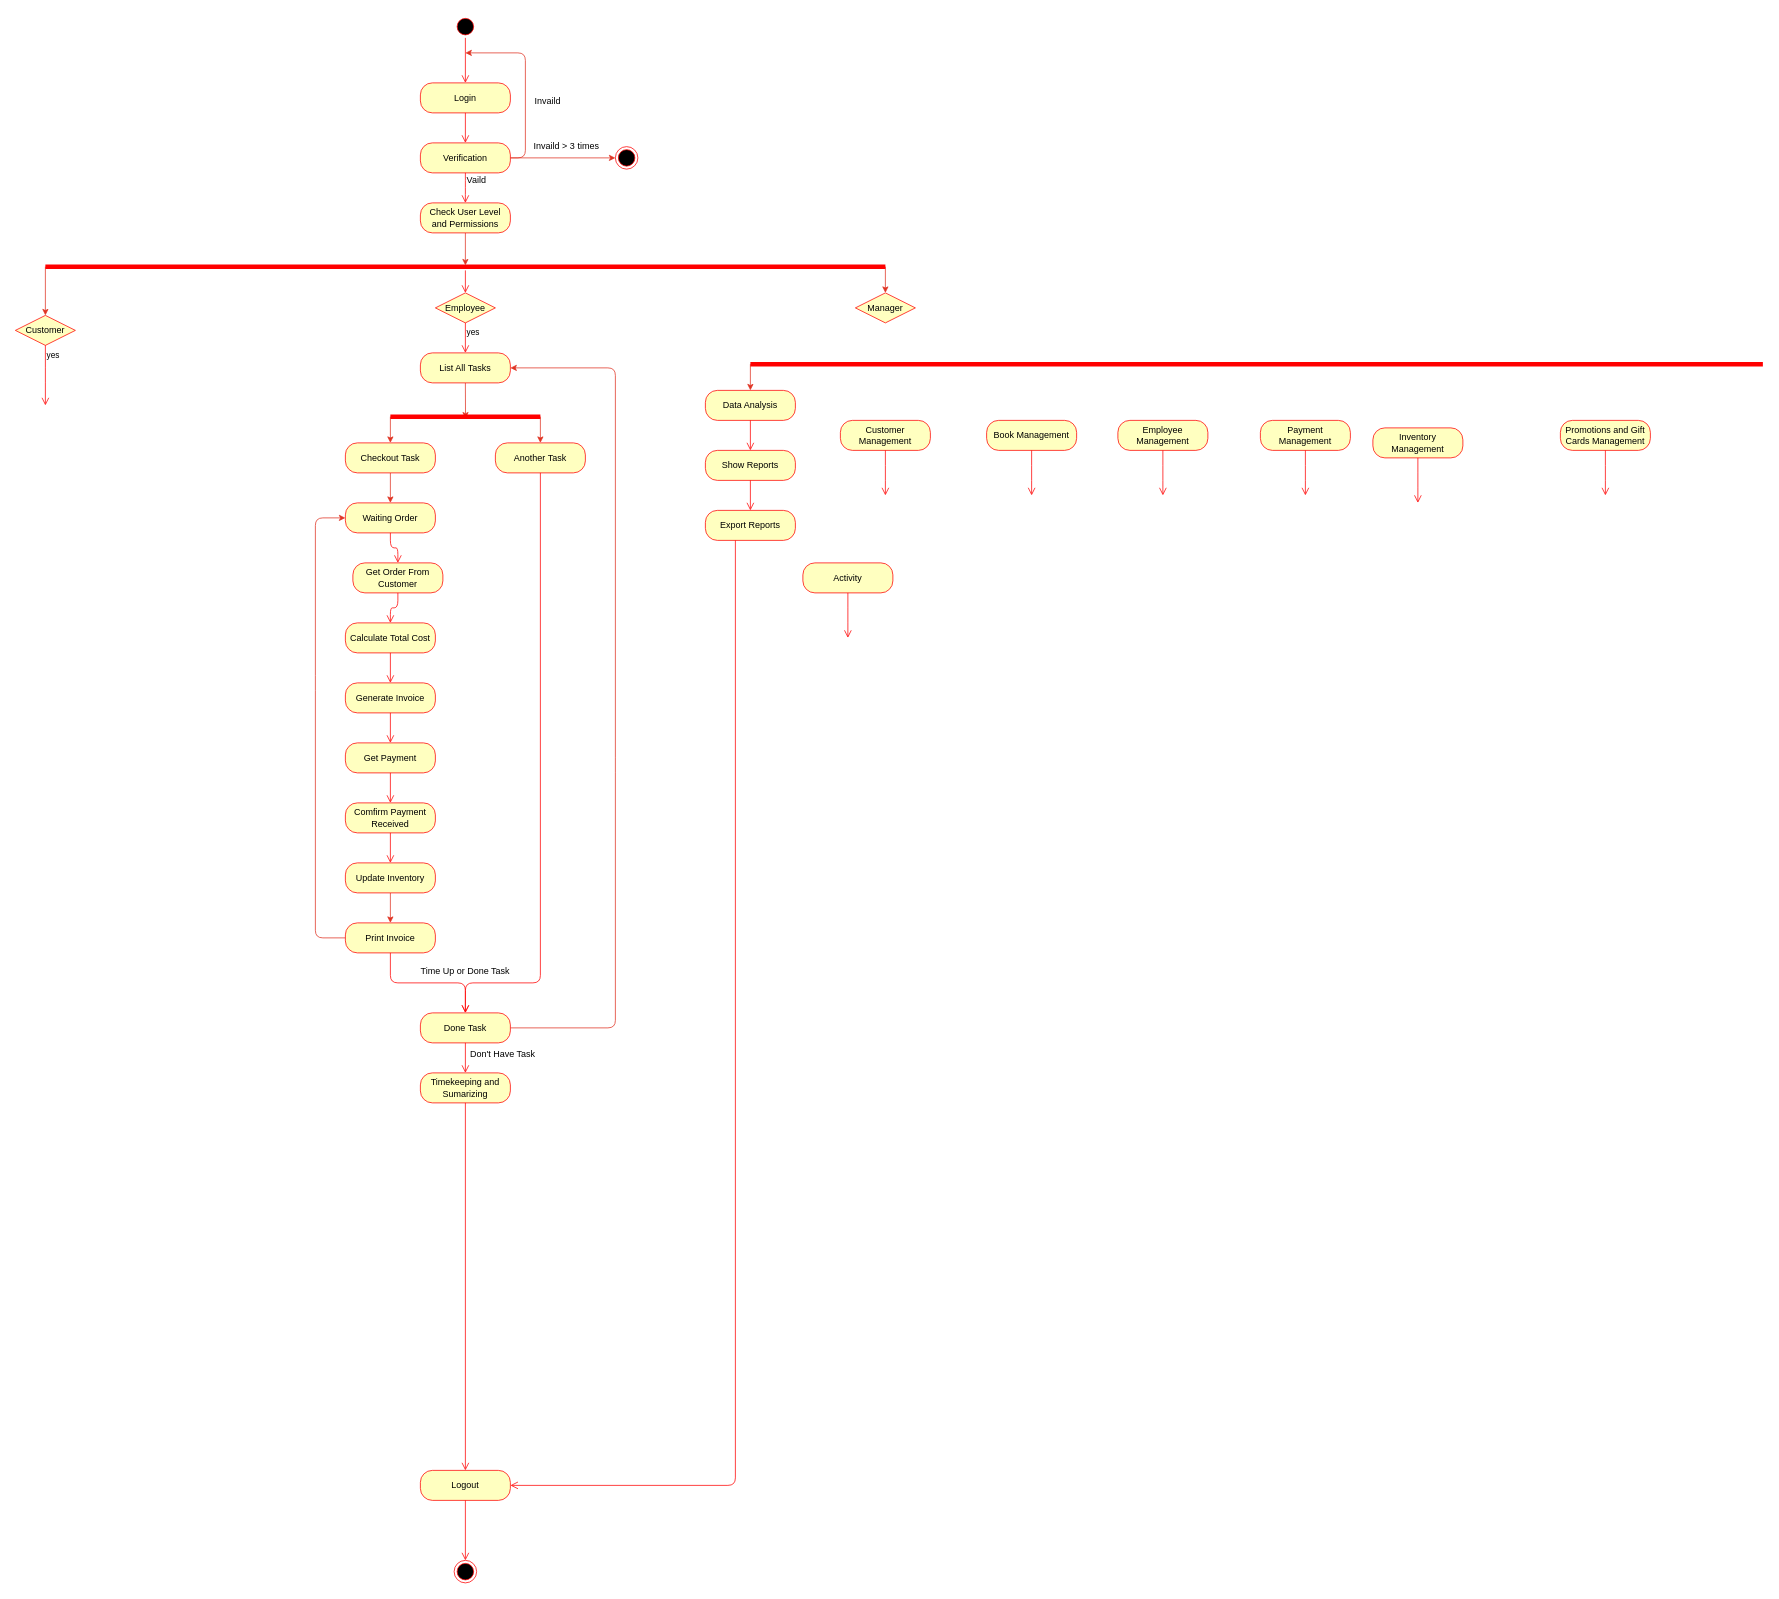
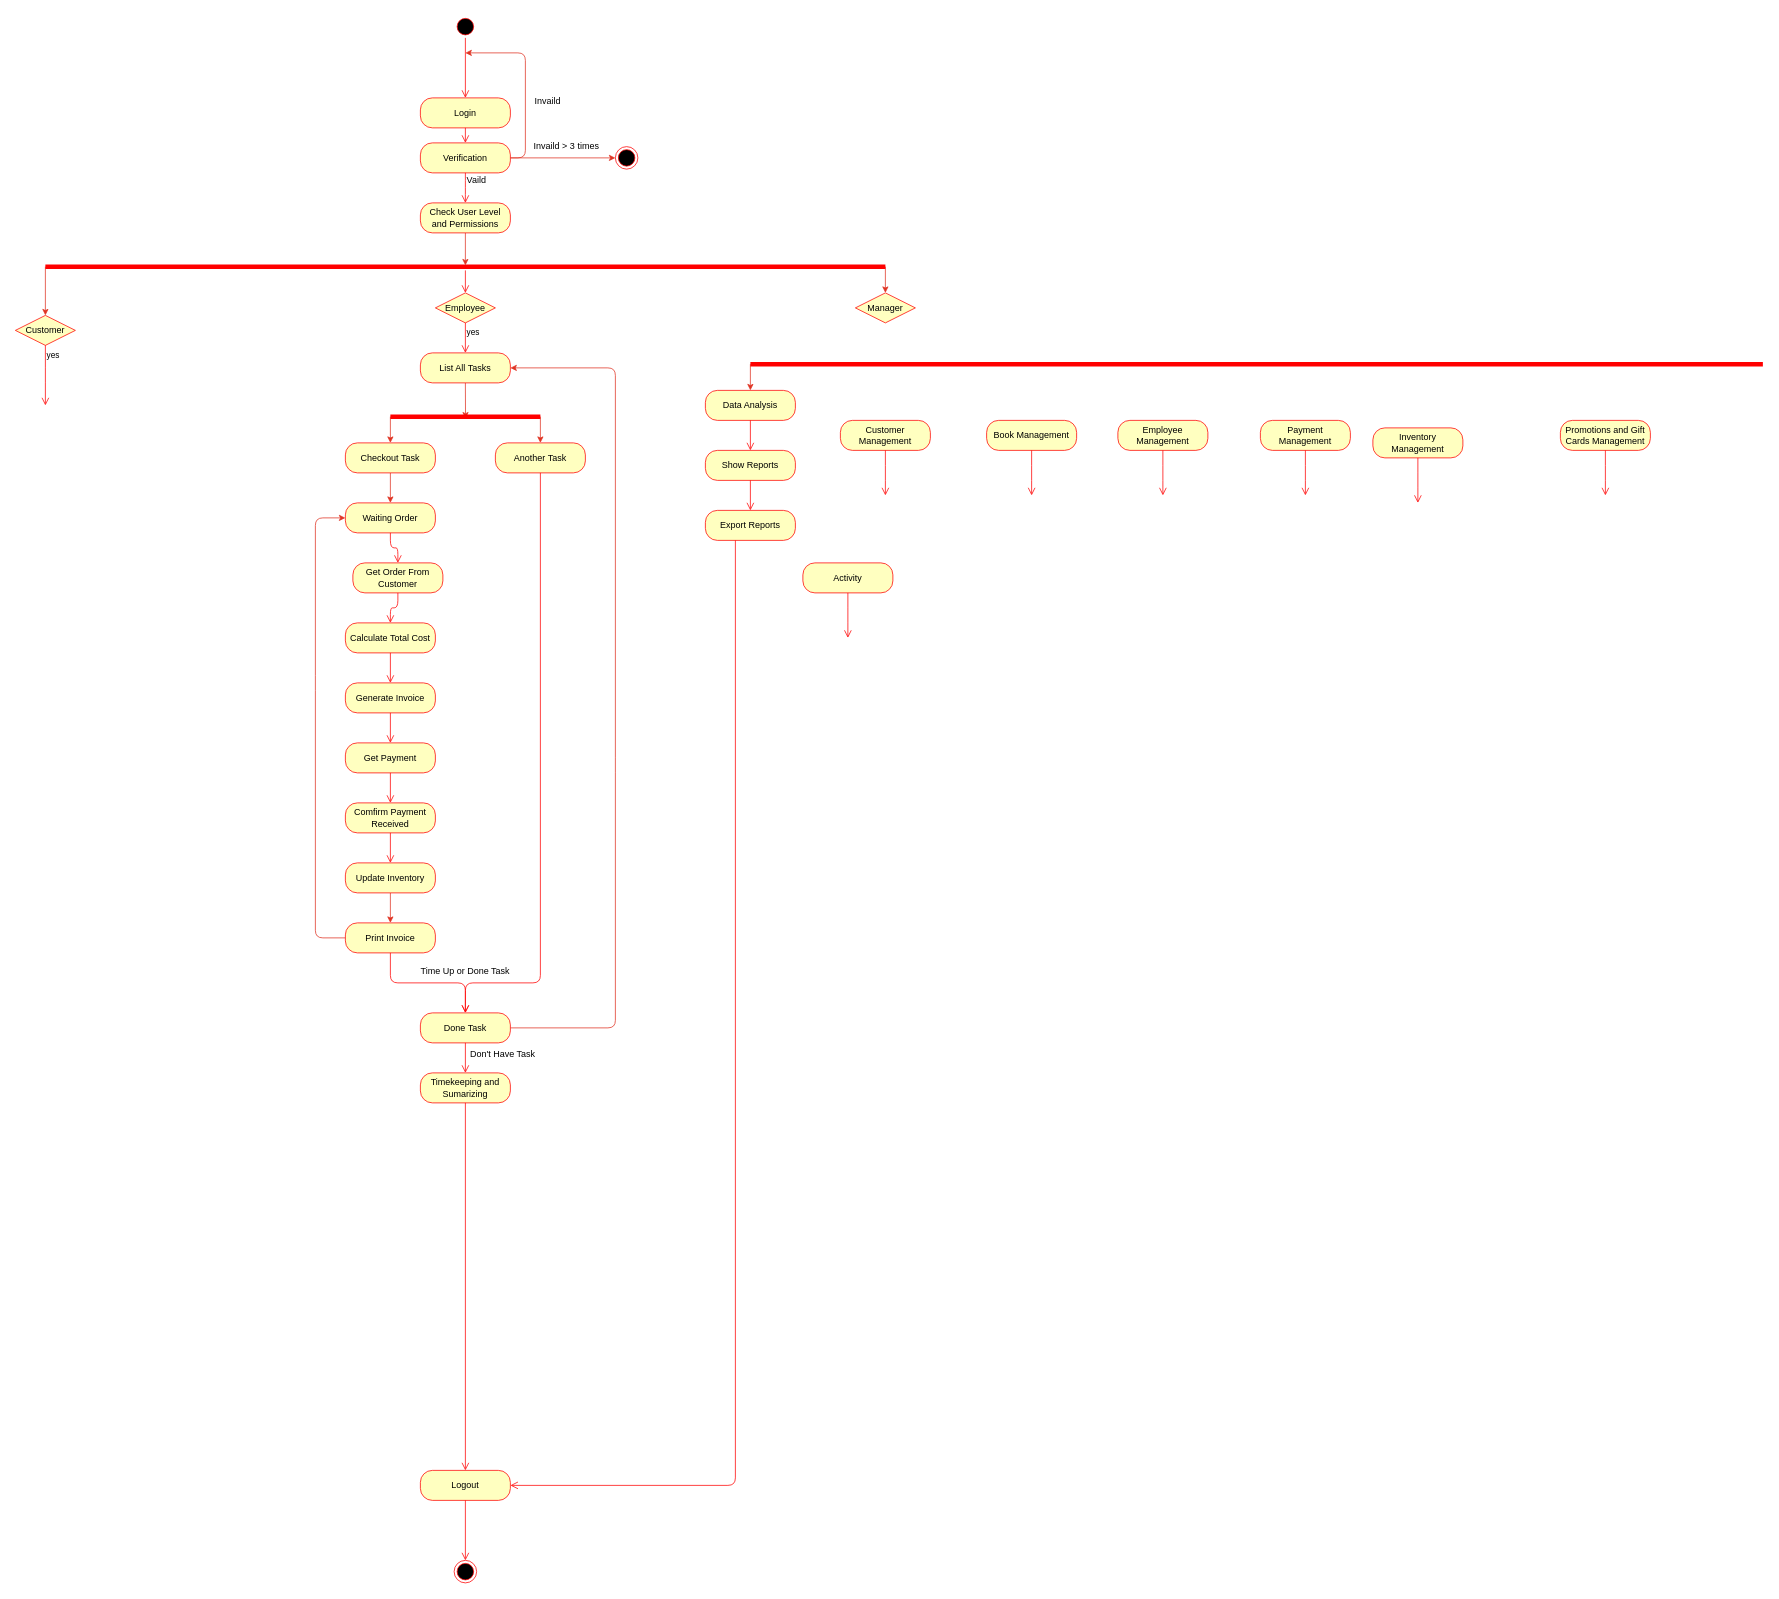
node "Login": moved (465, 98) -> (465, 113)
